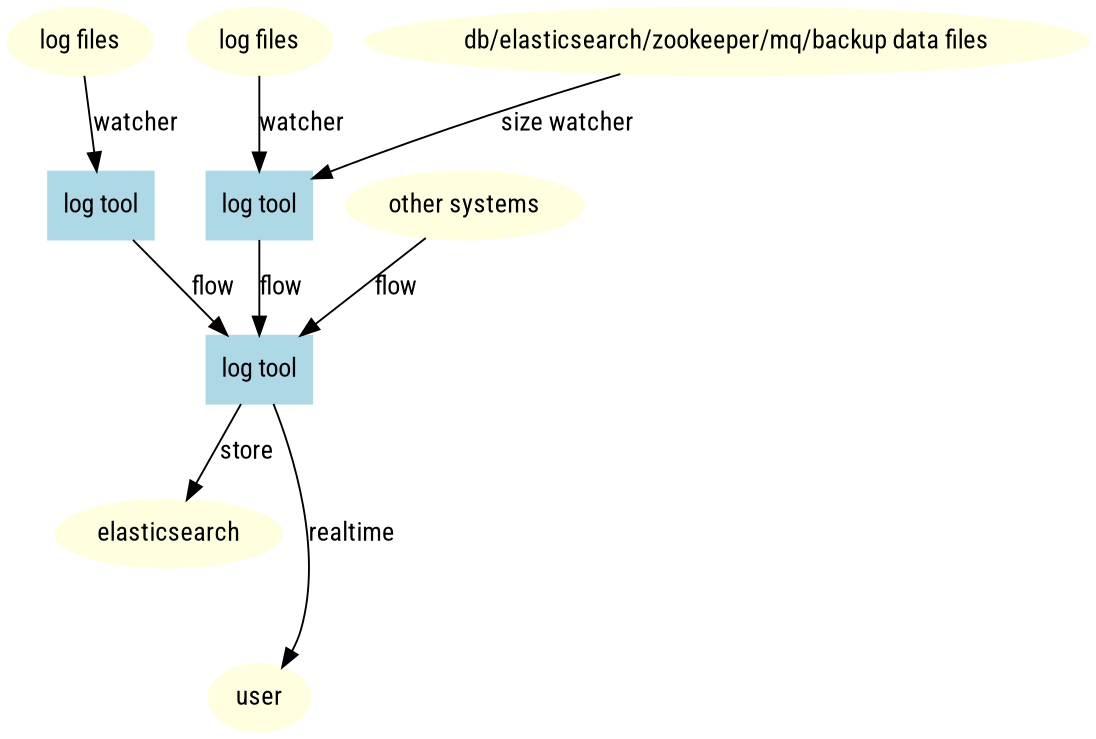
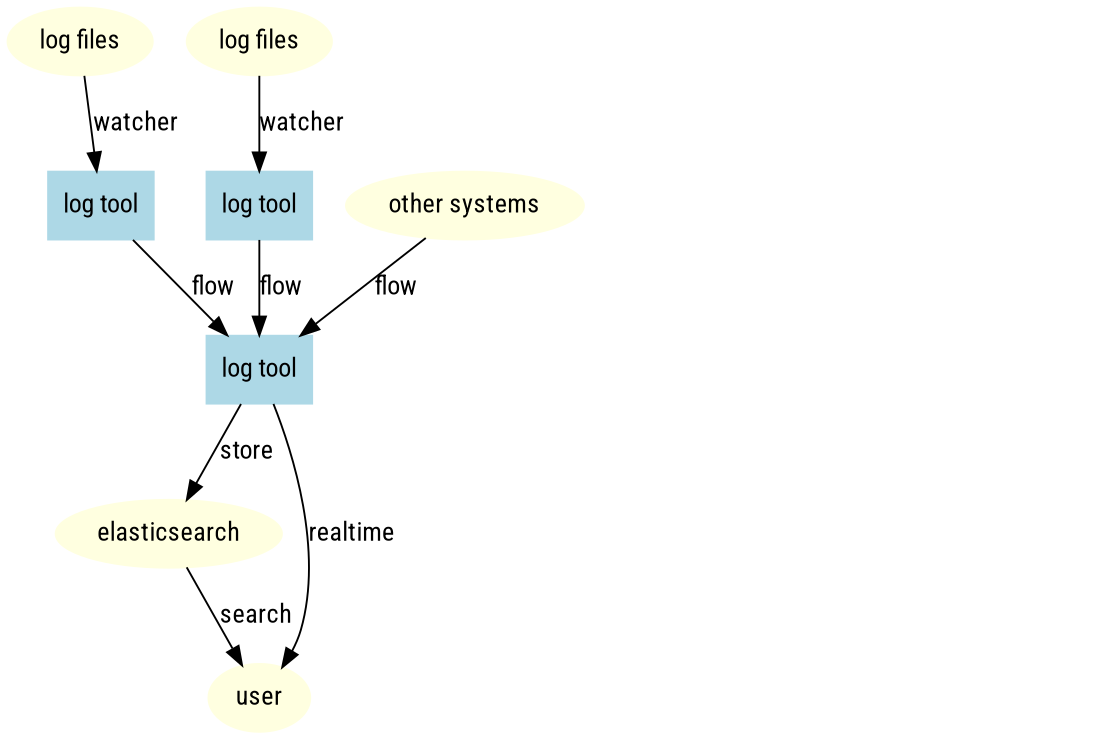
node "db/elasticsearch/zookeeper/mq/backup data files": removed
edge "elasticsearch" -> "user": added, label "search"
